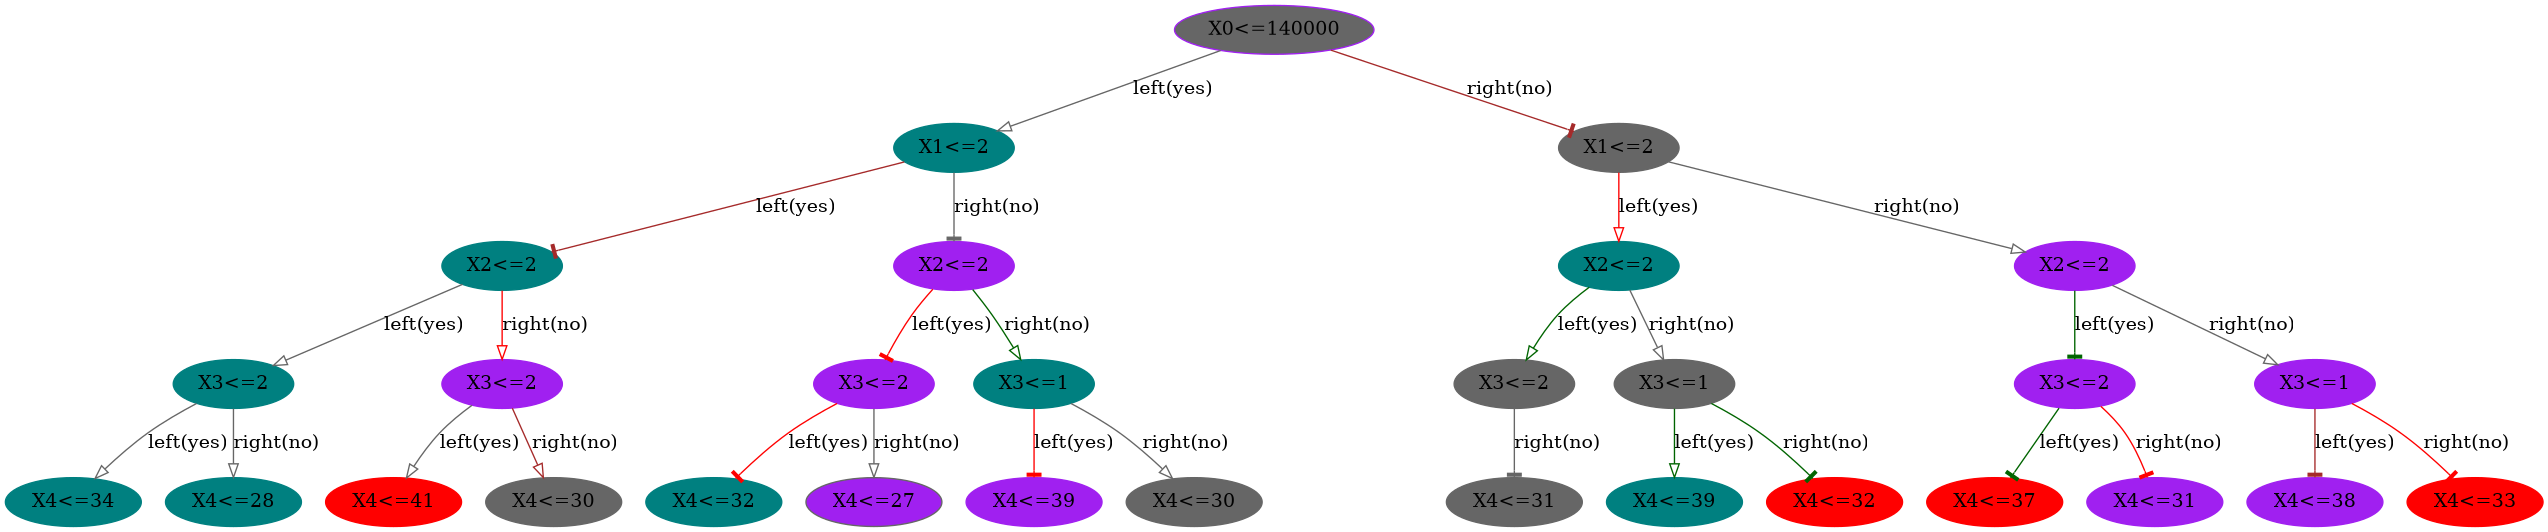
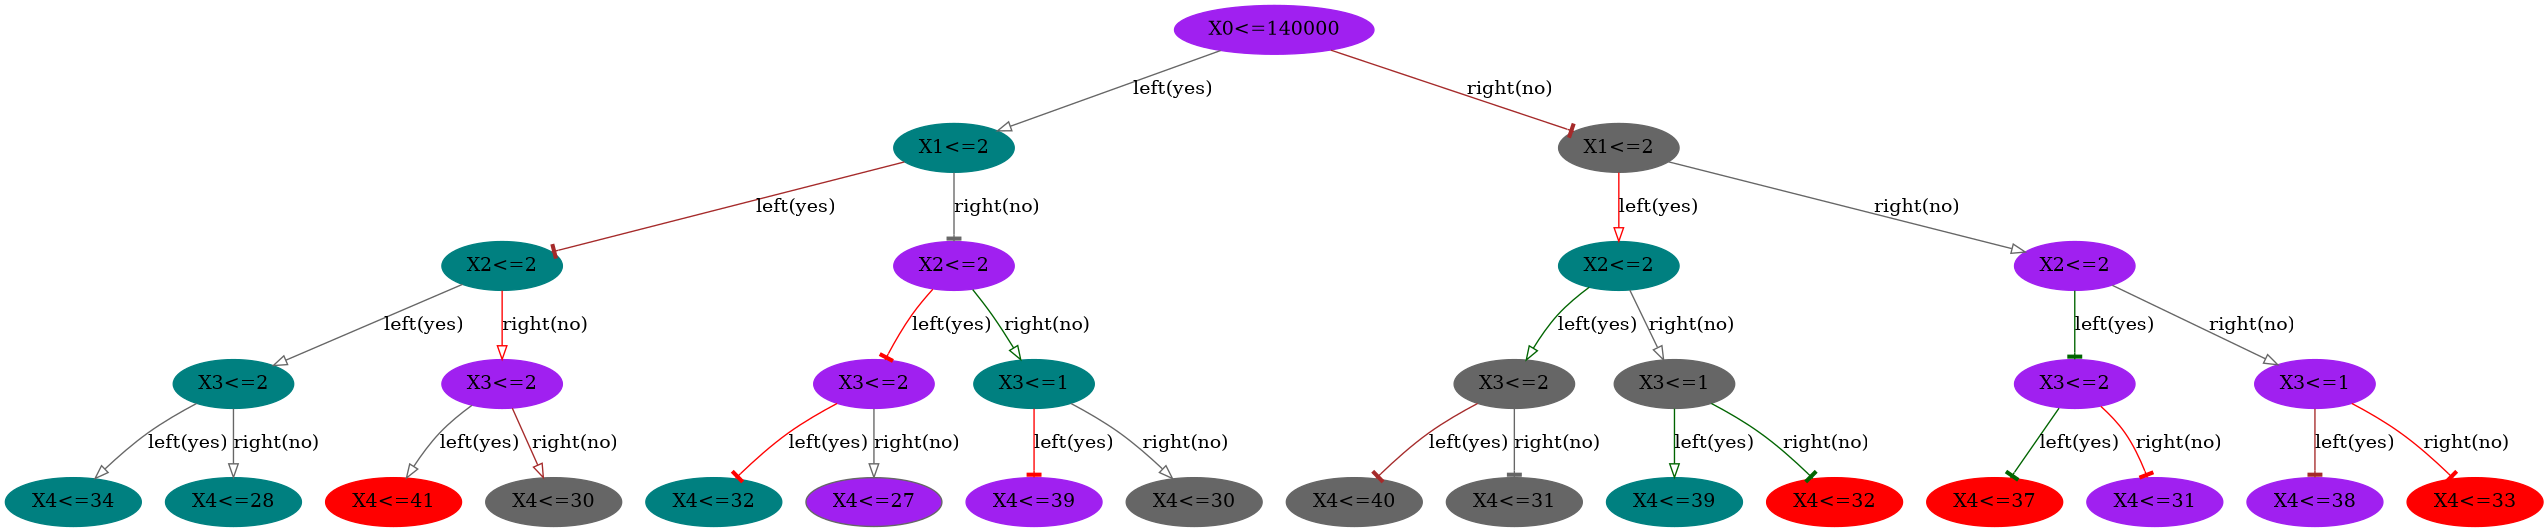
node "X0<=140000": fillcolor gray40 -> purple
node "X4<=40": added
